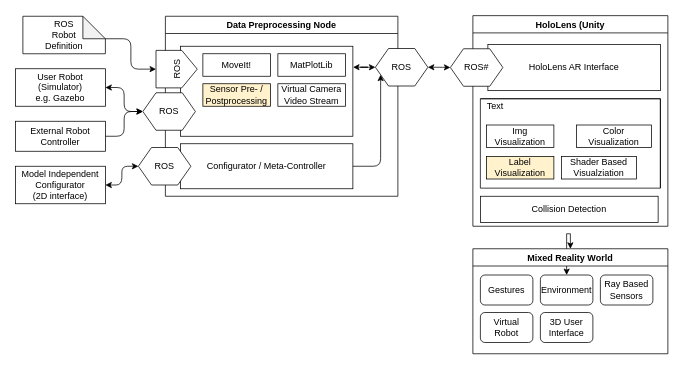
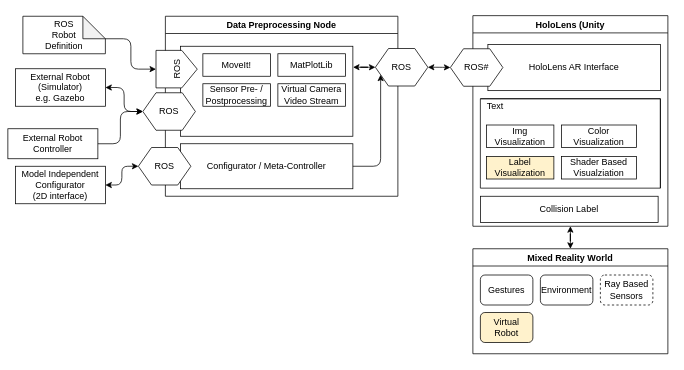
node "User Robot (Simulator) e.g. Gazebo": label "User Robot (Simulator) e.g. Gazebo" -> "External Robot (Simulator) e.g. Gazebo"
node "Sensor Pre- / Postprocessing": fillcolor #fff2cc -> #ffffff
node "External Robot Controller": moved (60, 136) -> (53, 144)
node "Color Visualization": moved (614, 136) -> (599, 136)
node "Collision Detection": label "Collision Detection" -> "Collision Label"
edge "Environment" -- "Mixed Reality World": now "HoloLens (Unity" -- "Mixed Reality World"
node "Ray Based Sensors": style solid -> dashed
node "Virtual Robot": fillcolor #ffffff -> #fff2cc
node "3D User Interface": removed
